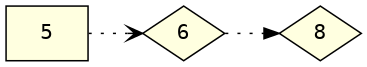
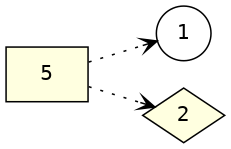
node "1": added
node "6": label "6" -> "2"
node "8": removed
